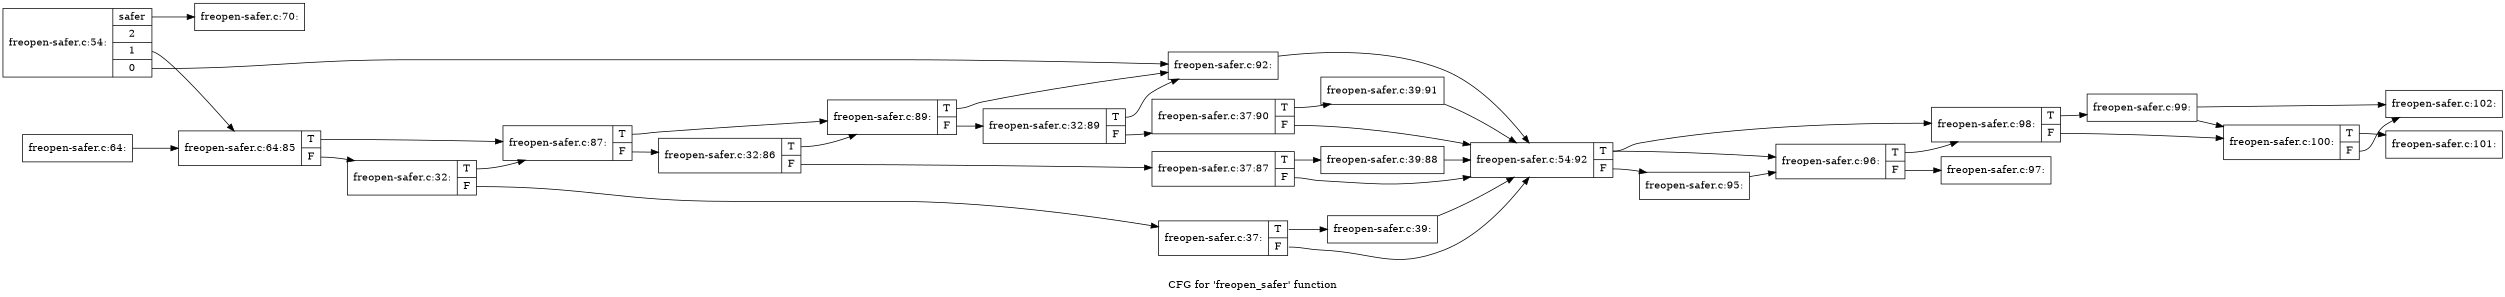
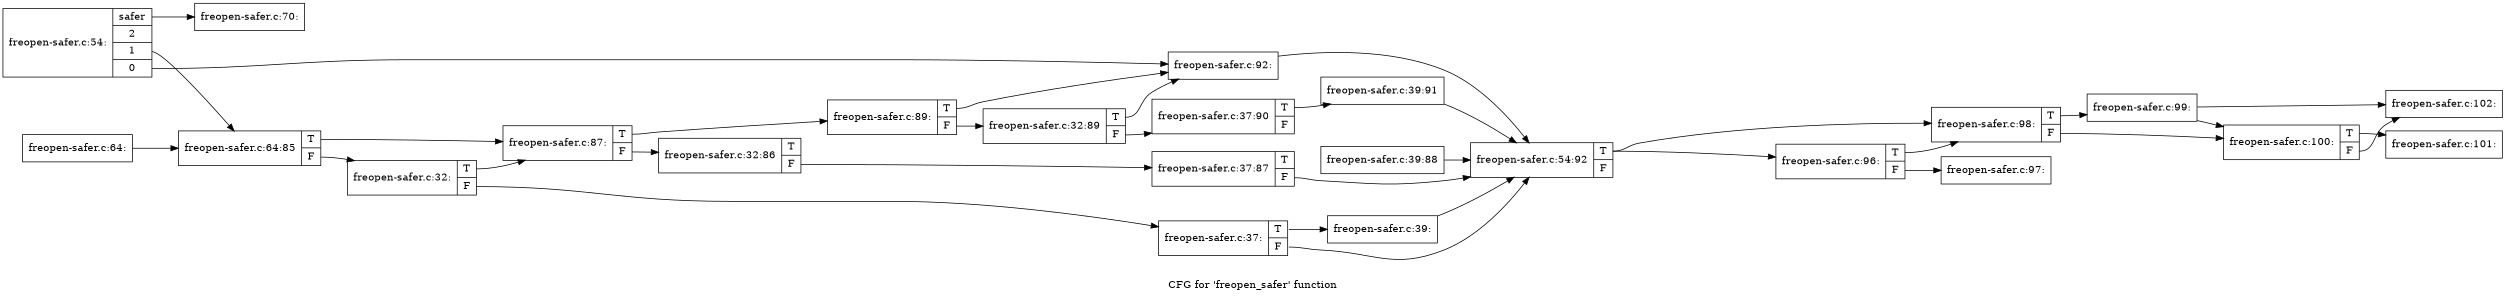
edge "freopen-safer.c:37:90" -> "freopen-safer.c:54:92": removed
edge "freopen-safer.c:32:86" -> "freopen-safer.c:89:": removed
edge "freopen-safer.c:37:87" -> "freopen-safer.c:39:88": removed
node "freopen-safer.c:95:": removed
